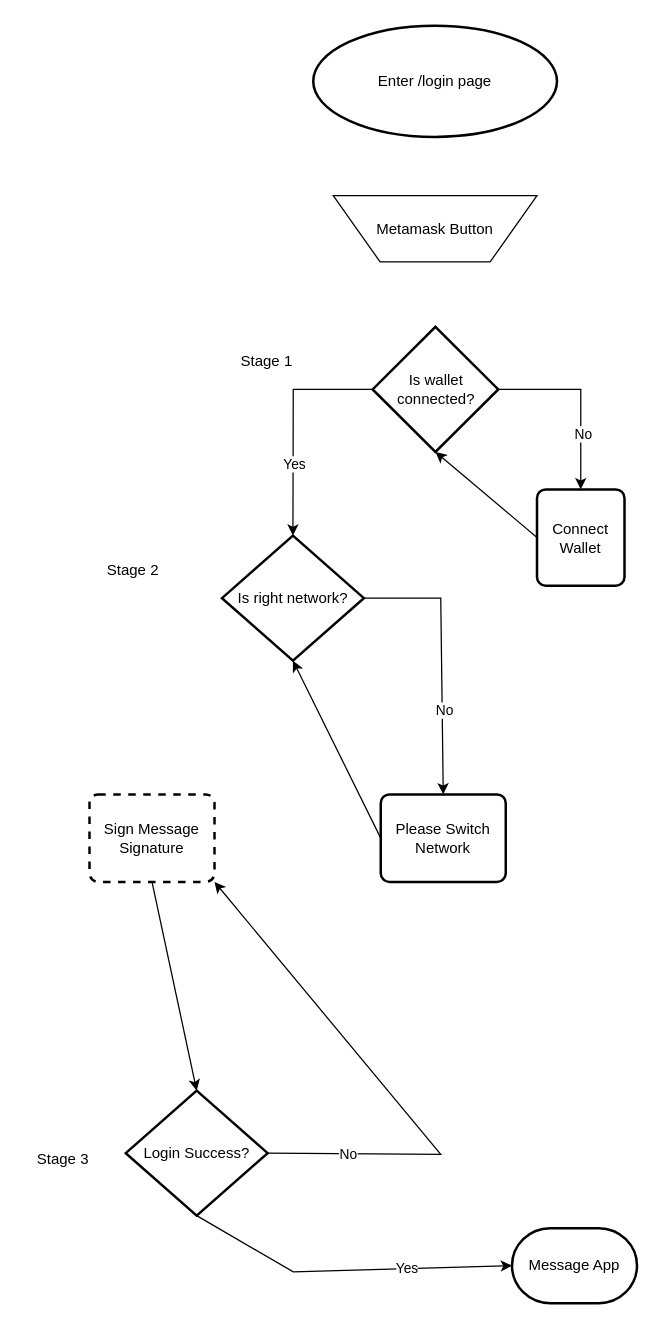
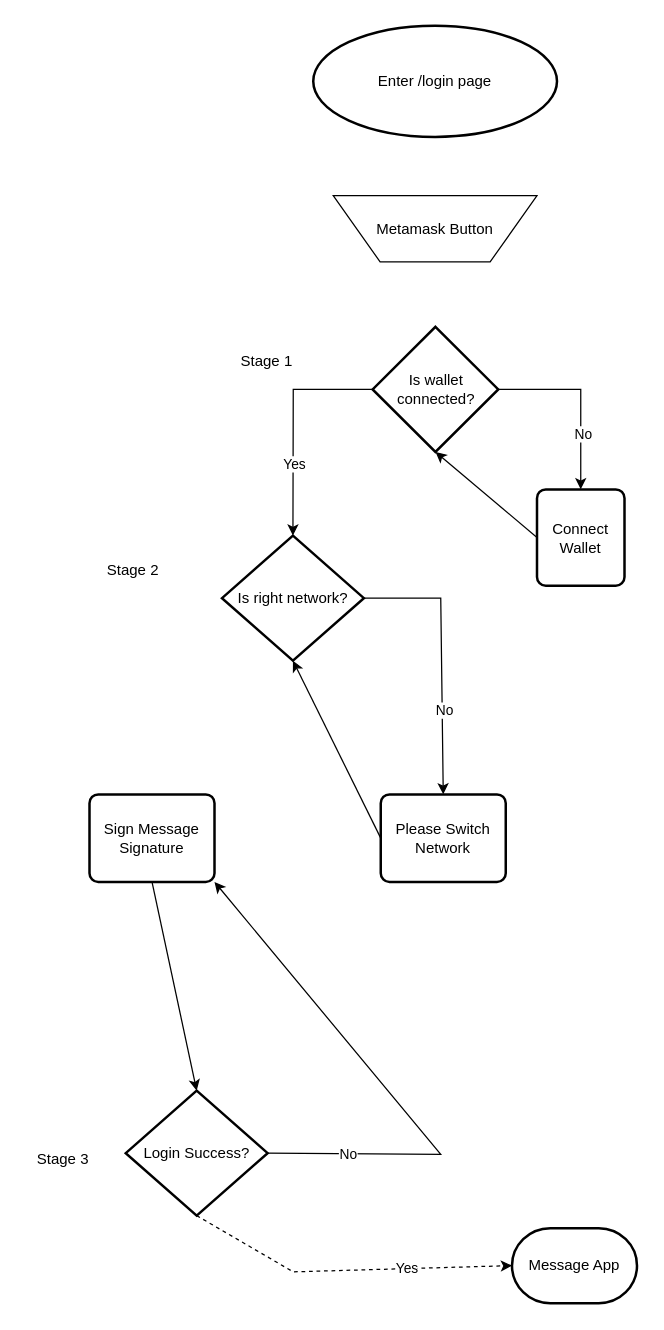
node "Sign Message Signature": style dashed -> solid
edge "Login Success?" -> "Message App": style solid -> dashed
